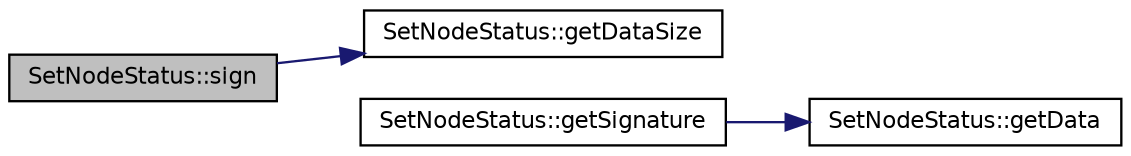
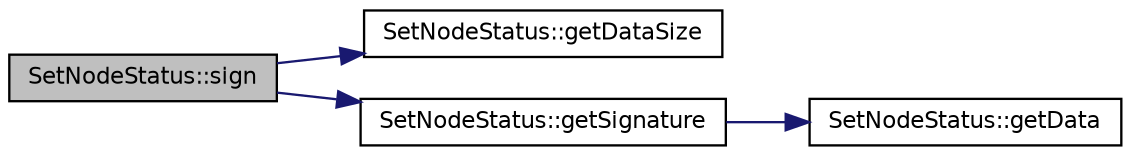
edge "SetNodeStatus::sign" -> "SetNodeStatus::getSignature": added
